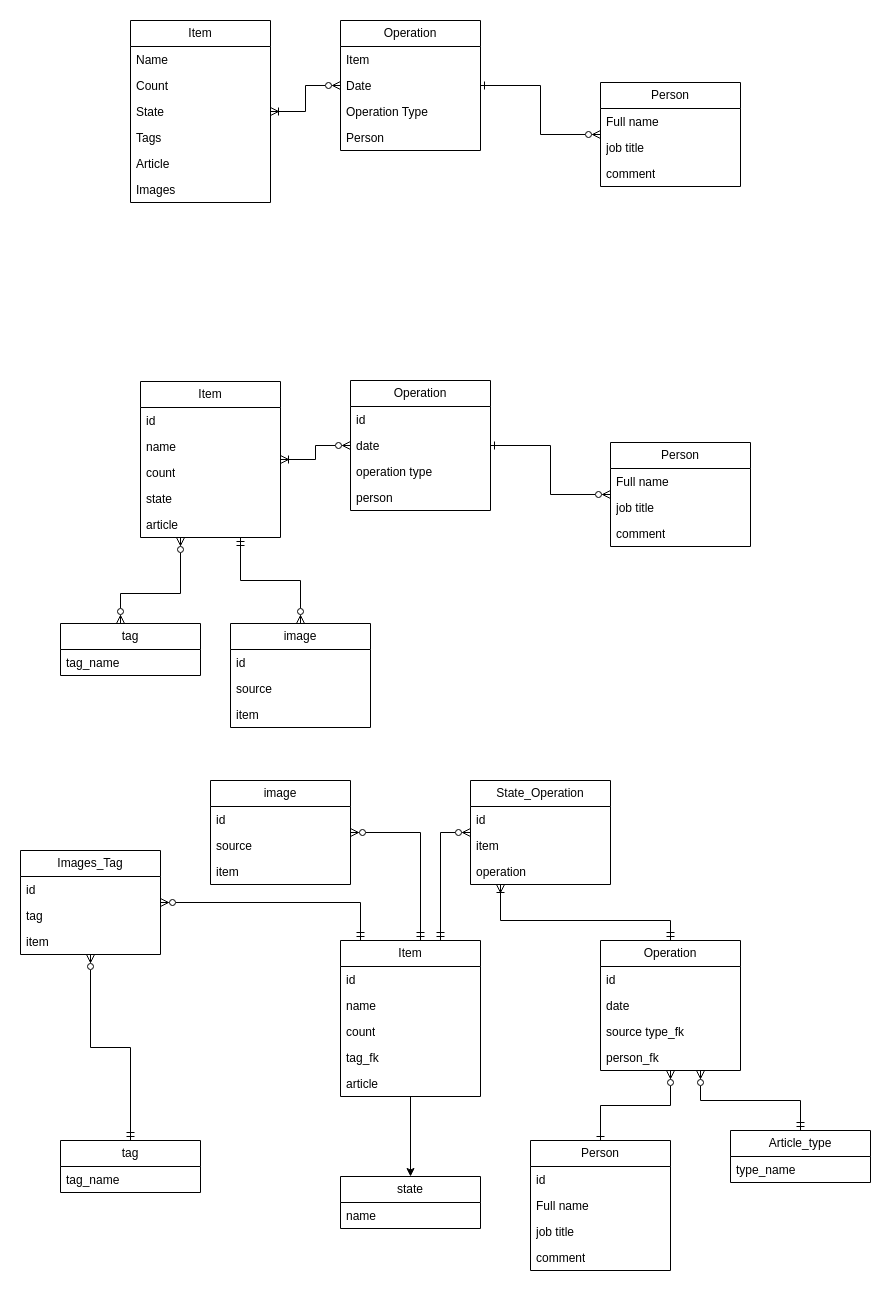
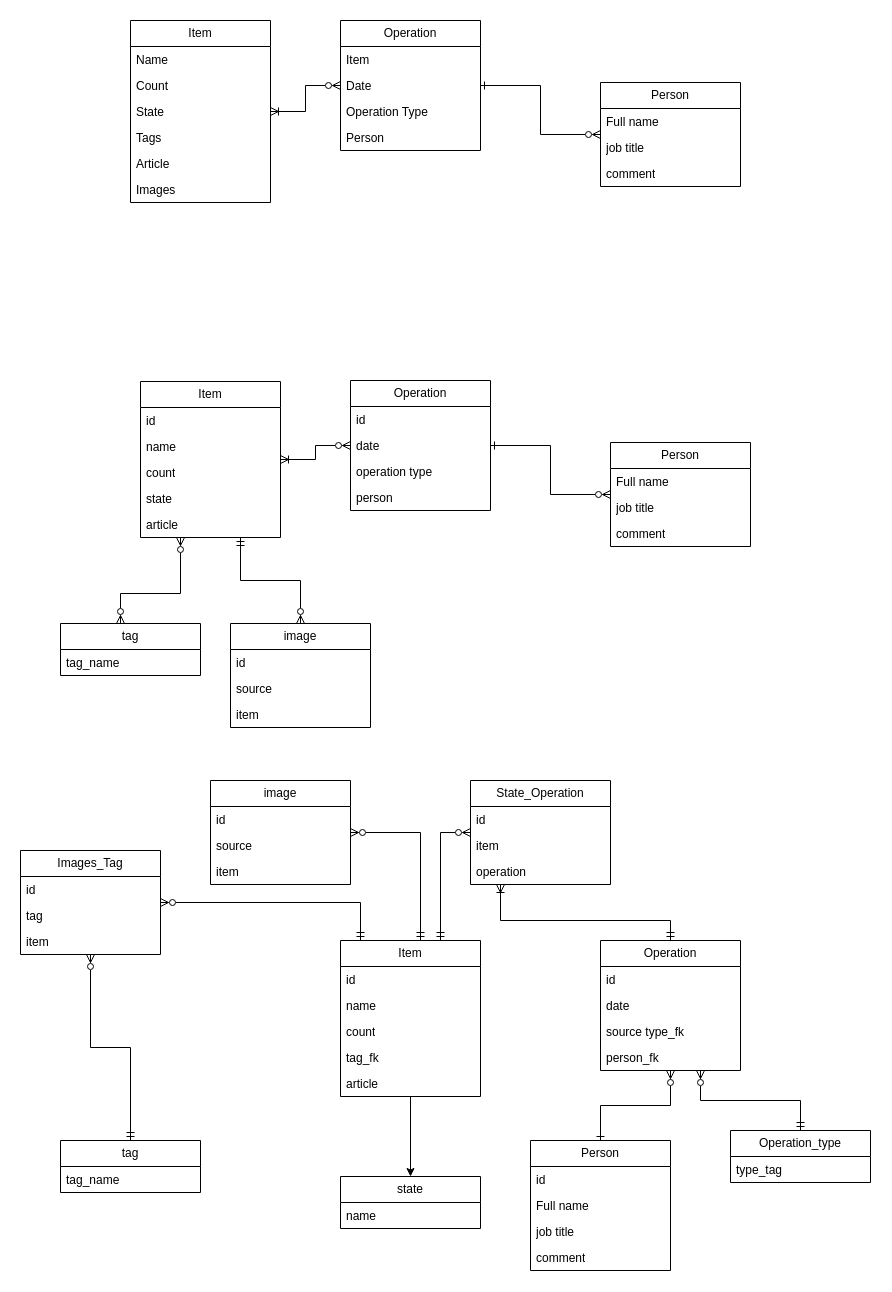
node "Article_type": label "Article_type" -> "Operation_type"
node "type_name": label "type_name" -> "type_tag"
